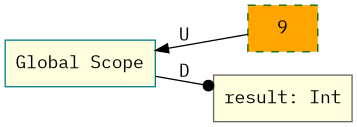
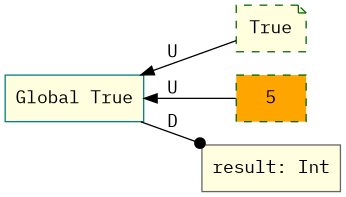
node "True": added
node "9": label "9" -> "5"
node "Global Scope": label "Global Scope" -> "Global True"
